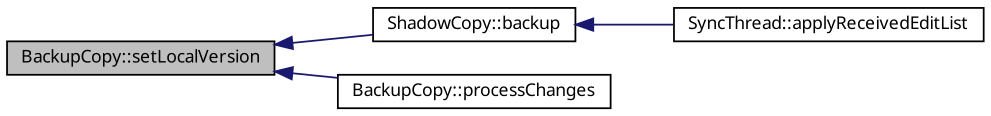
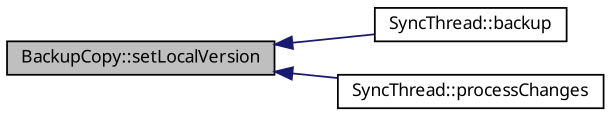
node "ShadowCopy::backup": label "ShadowCopy::backup" -> "SyncThread::backup"
node "SyncThread::applyReceivedEditList": removed
node "BackupCopy::processChanges": label "BackupCopy::processChanges" -> "SyncThread::processChanges"
